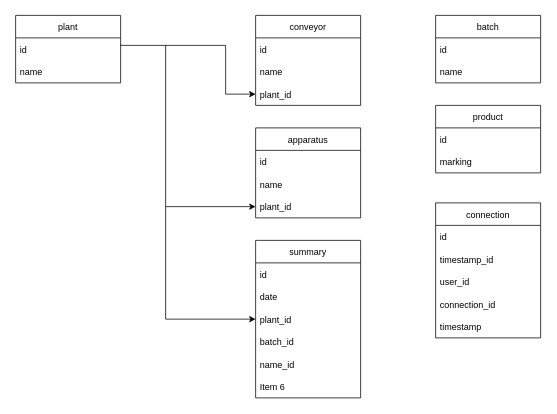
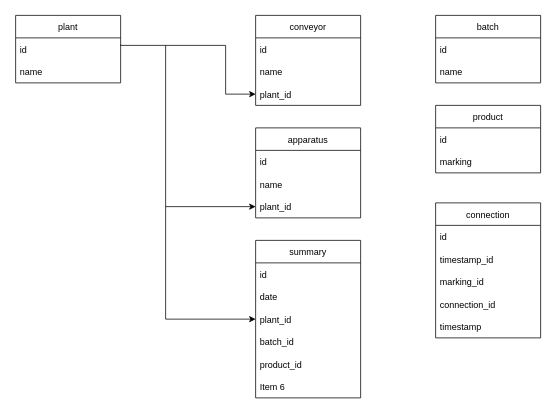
node "user_id": label "user_id" -> "marking_id"
node "name_id": label "name_id" -> "product_id"
